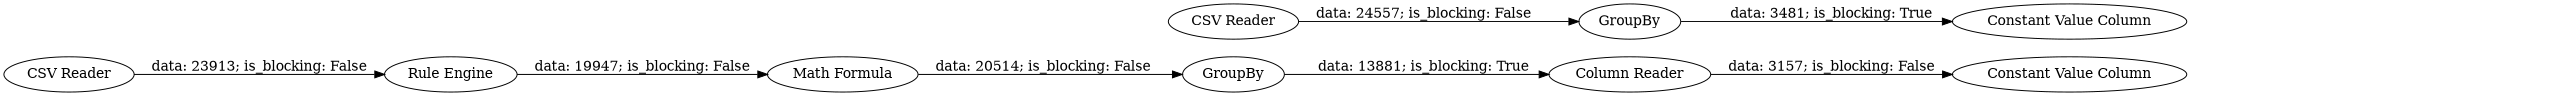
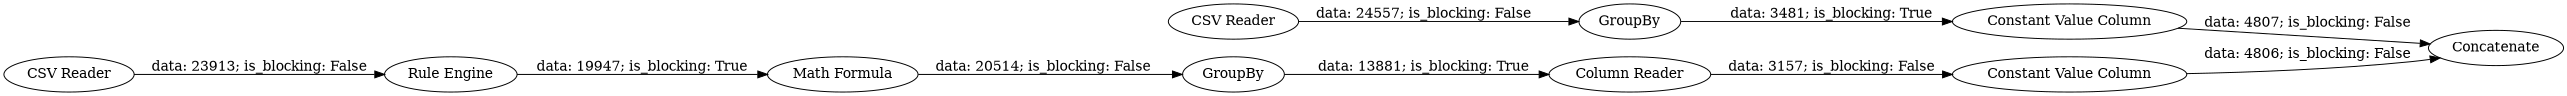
node "Concatenate": added
edge "Rule Engine" -> "Math Formula": label "data: 19947; is_blocking: False" -> "data: 19947; is_blocking: True"
